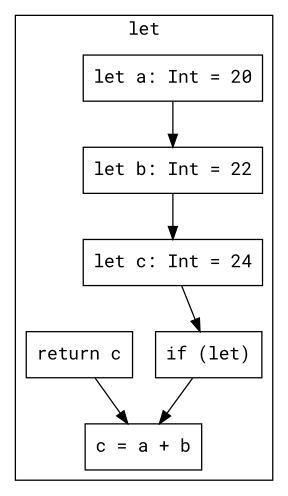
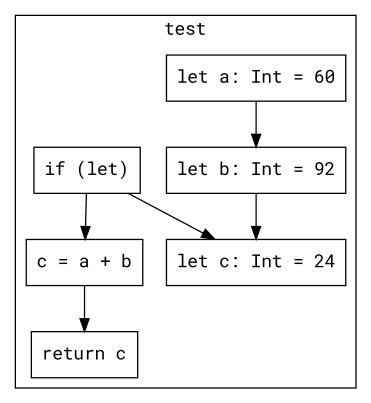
cluster "let": label "let" -> "test"
node "let a: Int = 20": label "let a: Int = 20" -> "let a: Int = 60"
node "let b: Int = 22": label "let b: Int = 22" -> "let b: Int = 92"
edge "let c: Int = 24" -> "if (let)": reversed
edge "return c" -> "c = a + b": reversed
